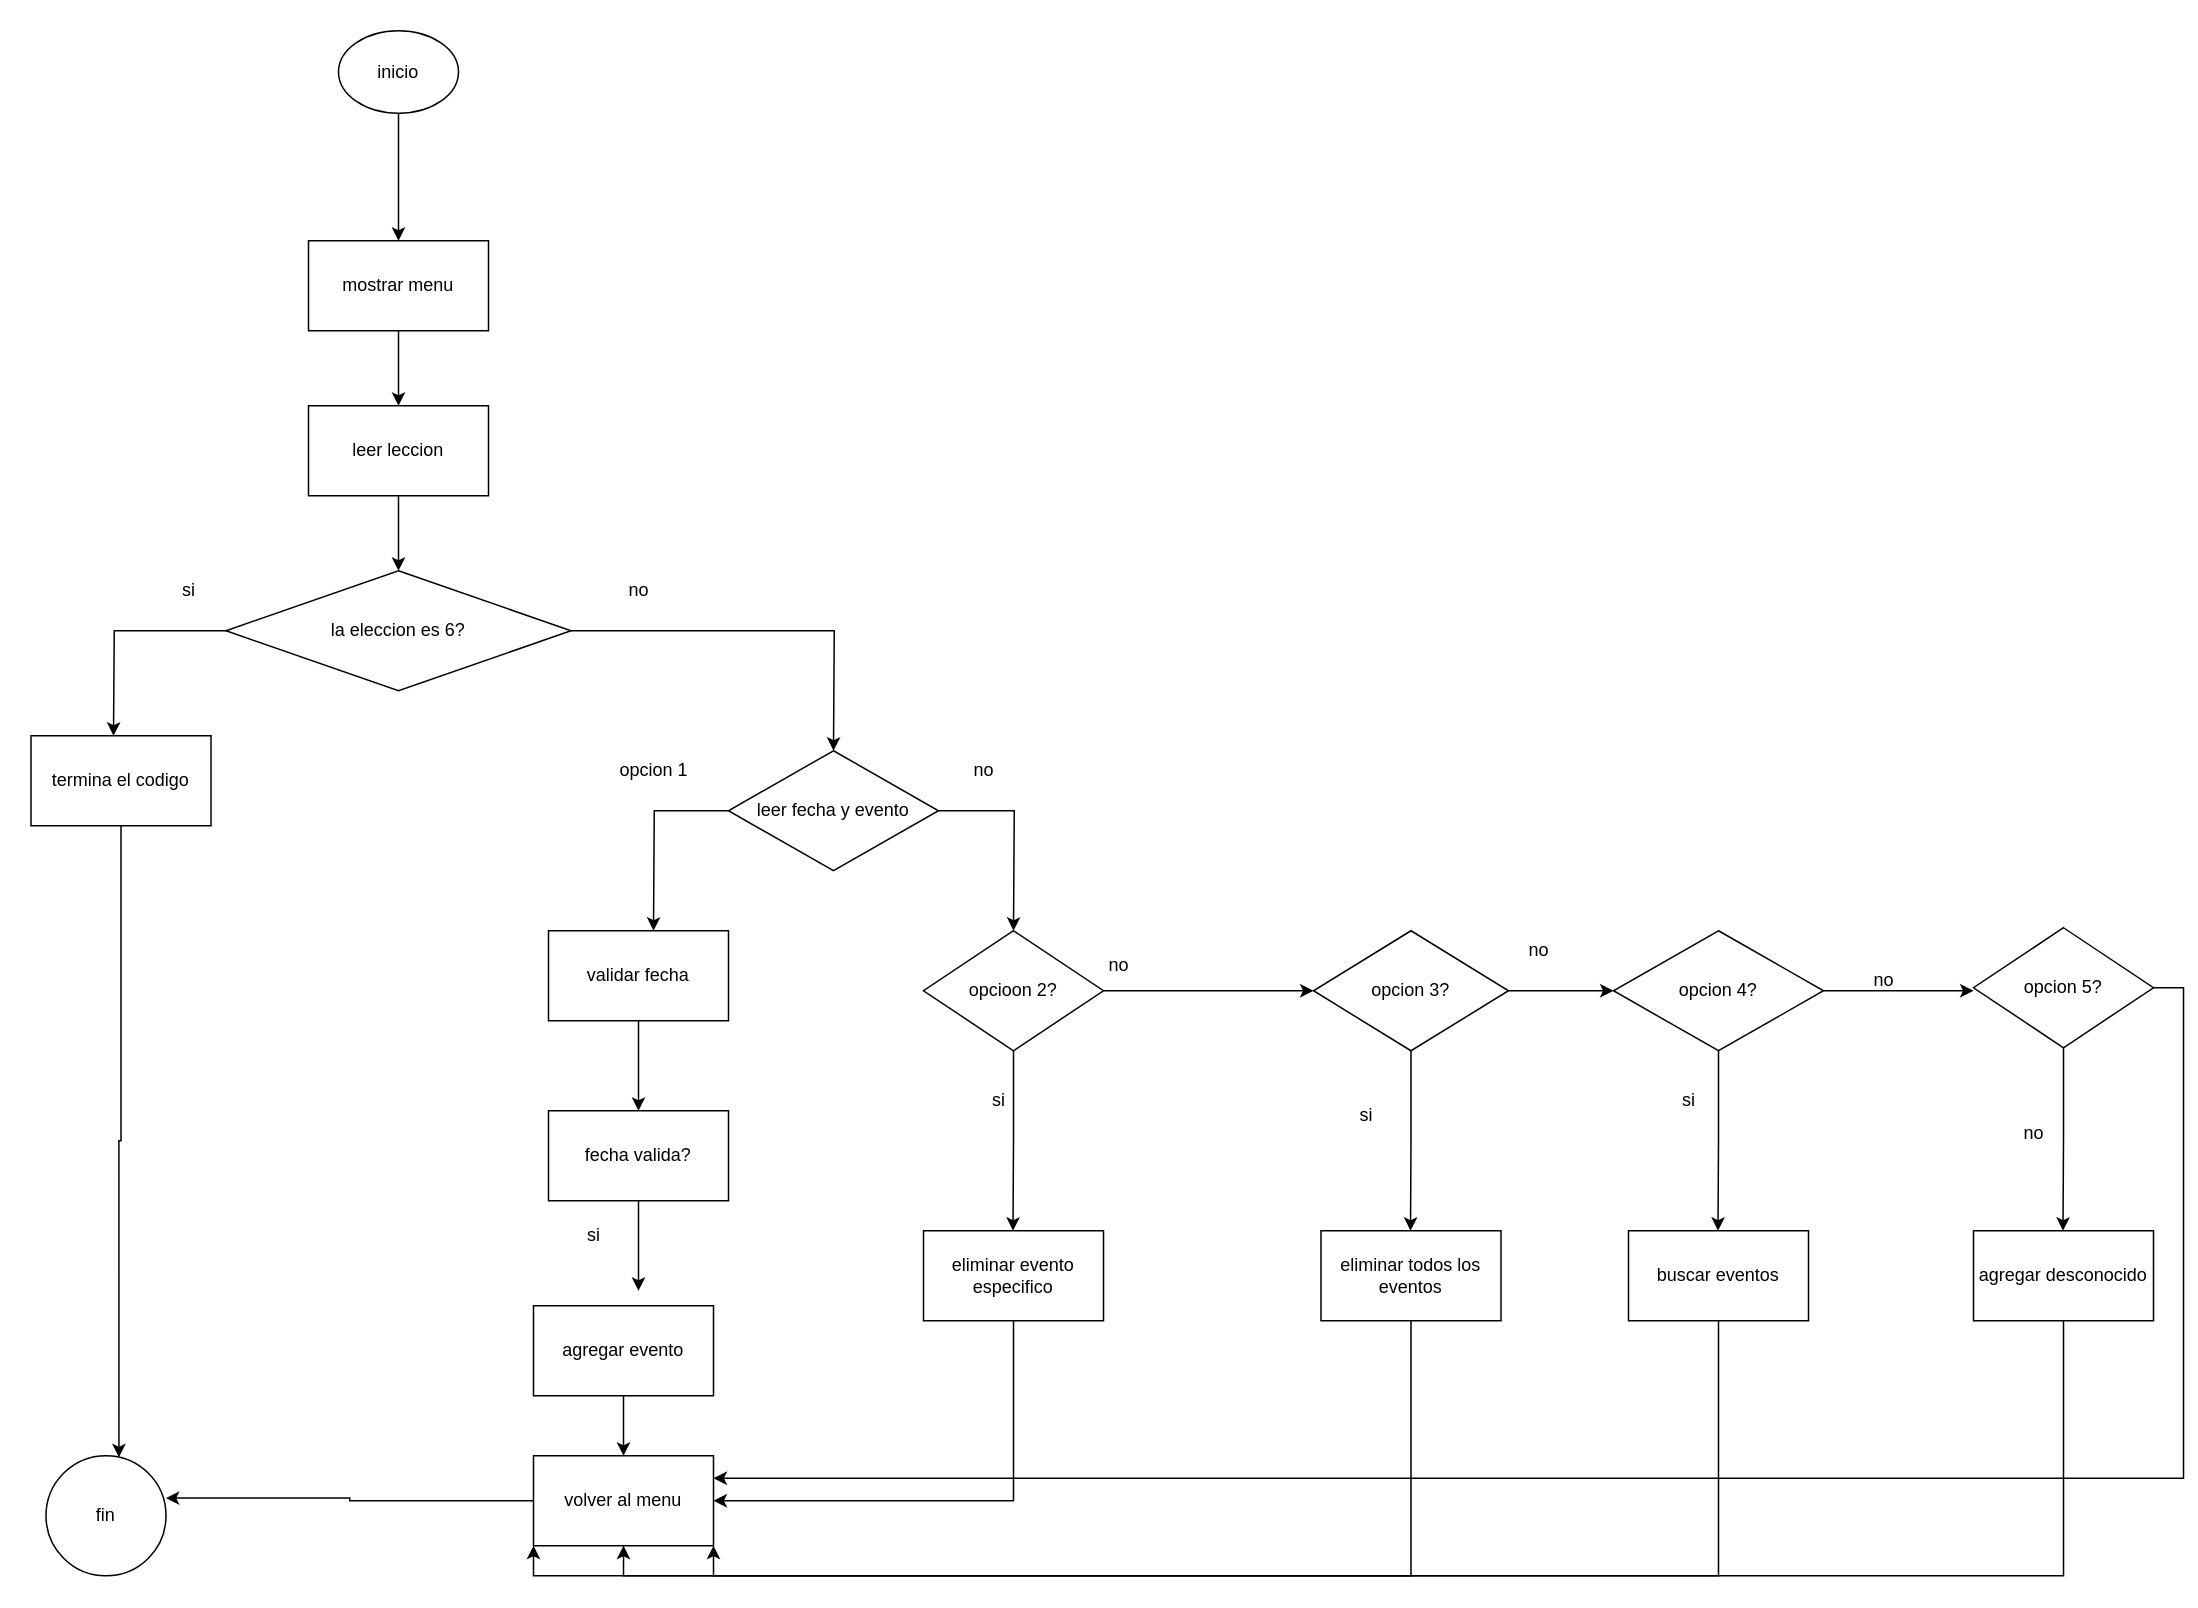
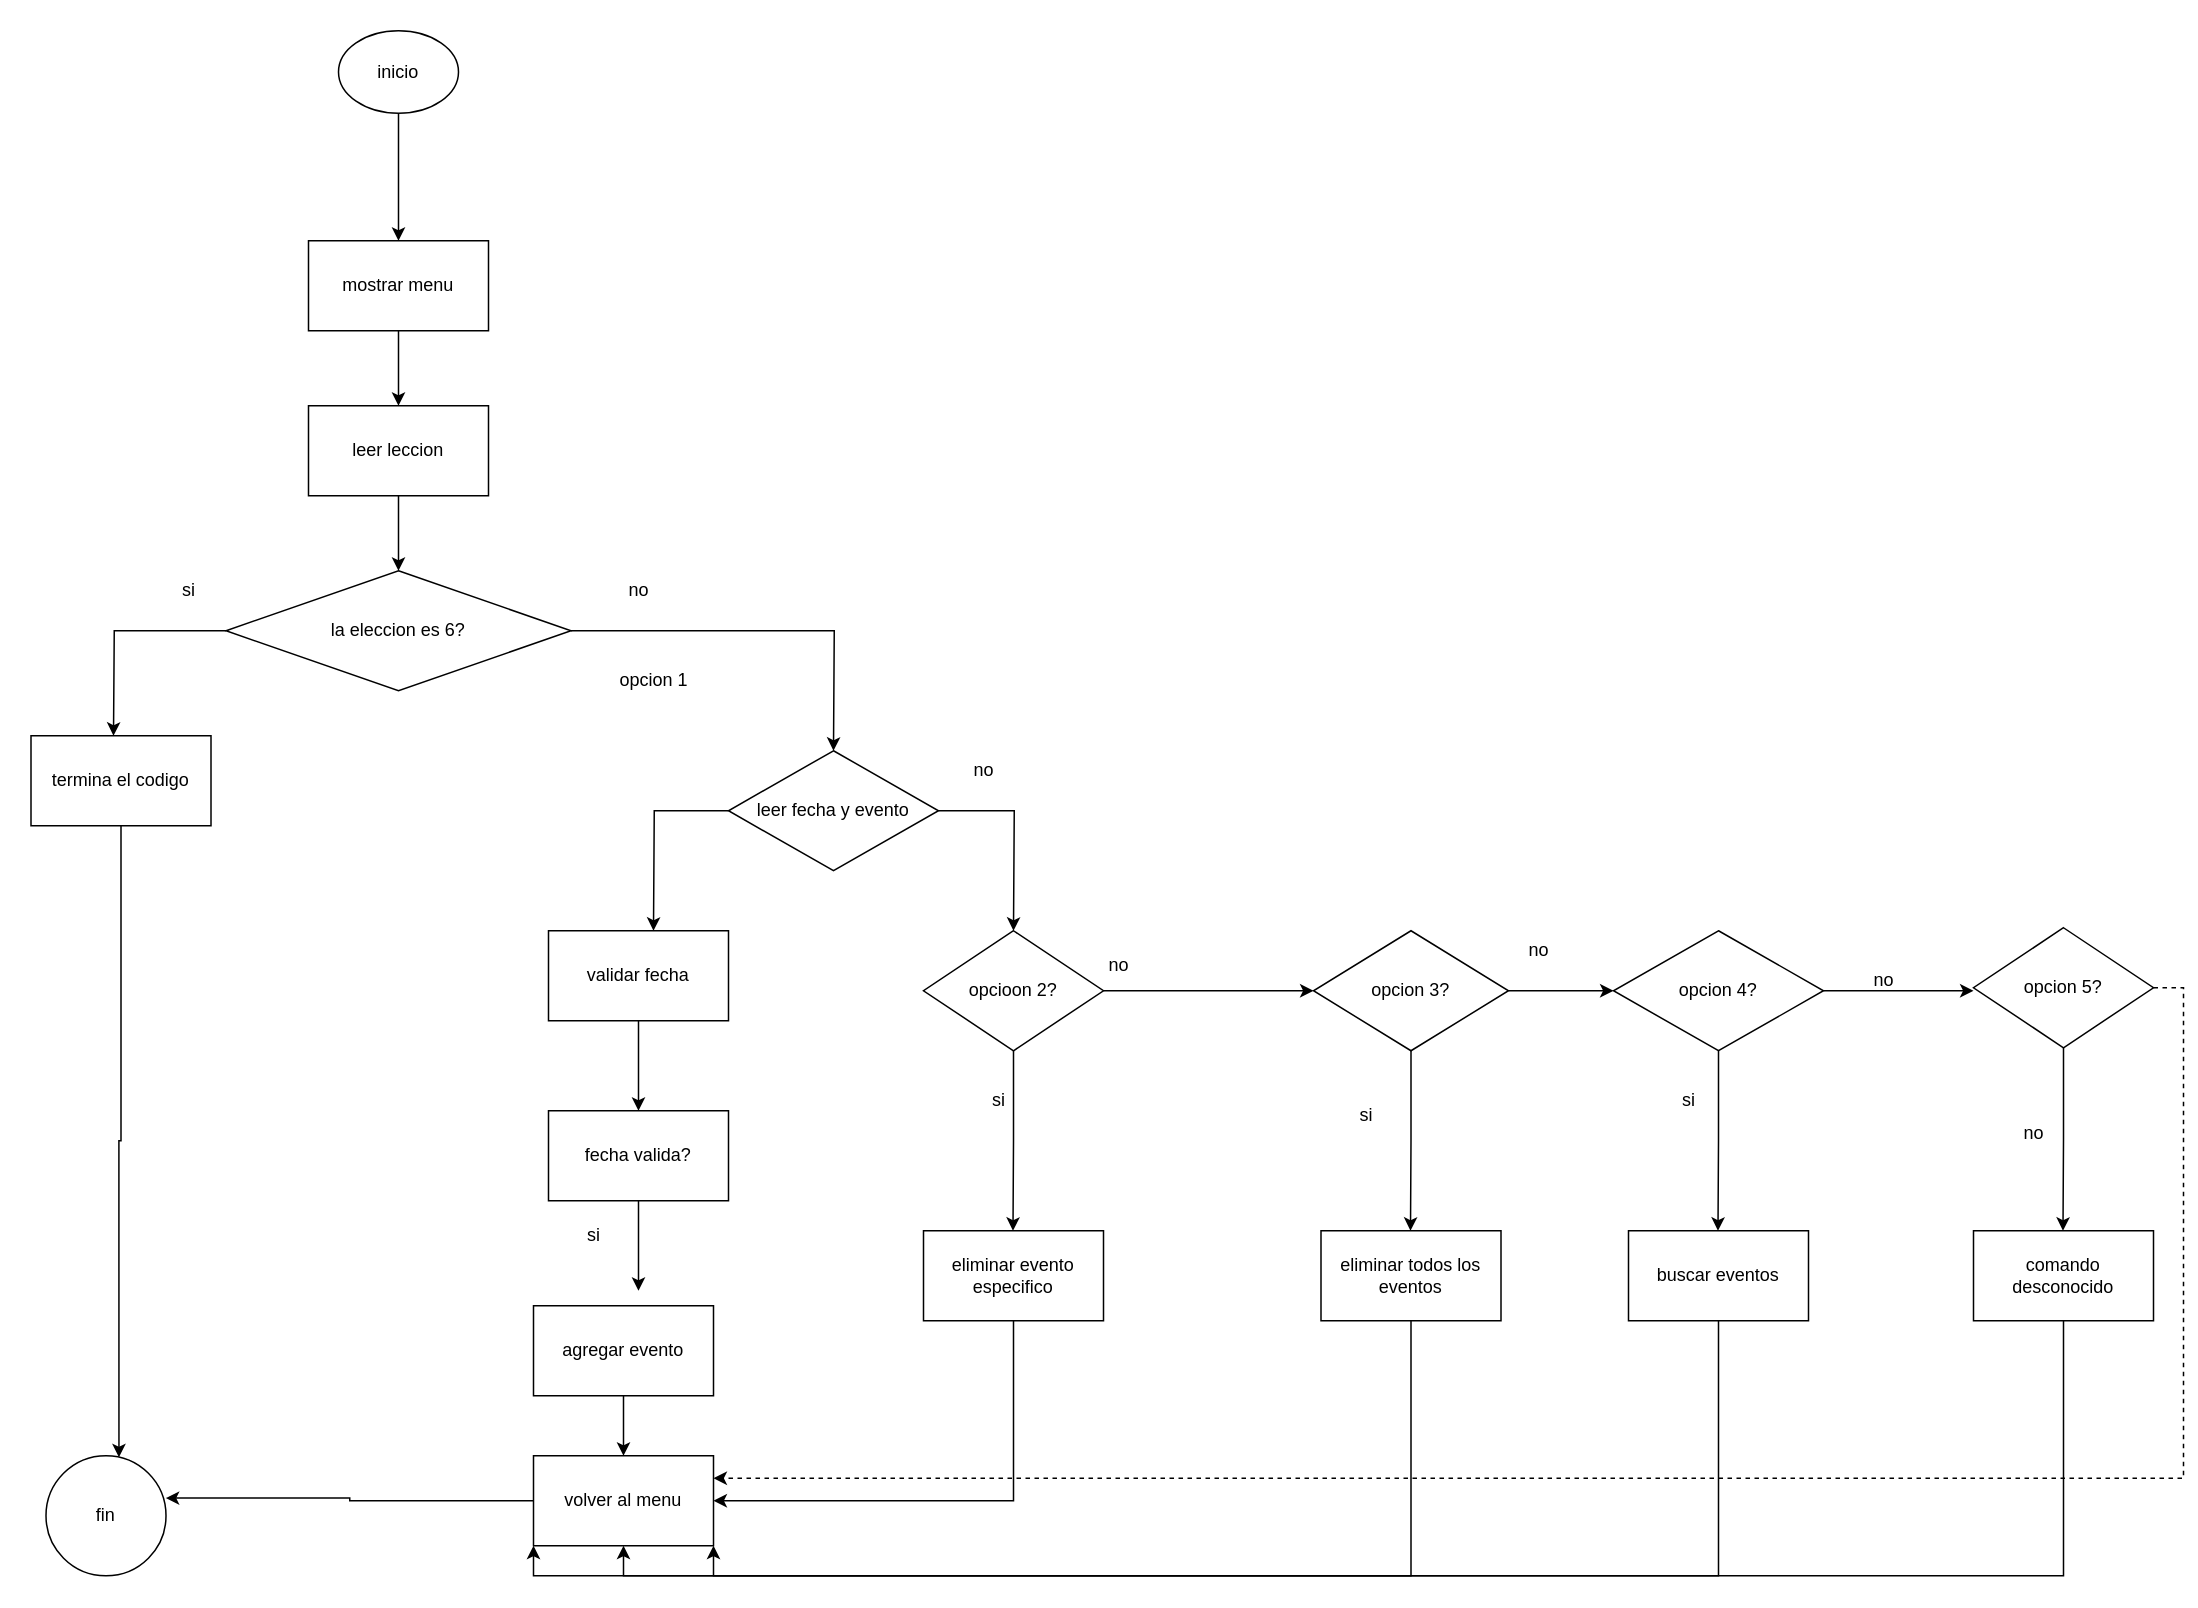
node "opcion 1": moved (653, 770) -> (653, 680)
node "agregar desconocido": label "agregar desconocido" -> "comando desconocido"
edge "opcion 5?" -> "volver al menu": style solid -> dashed
